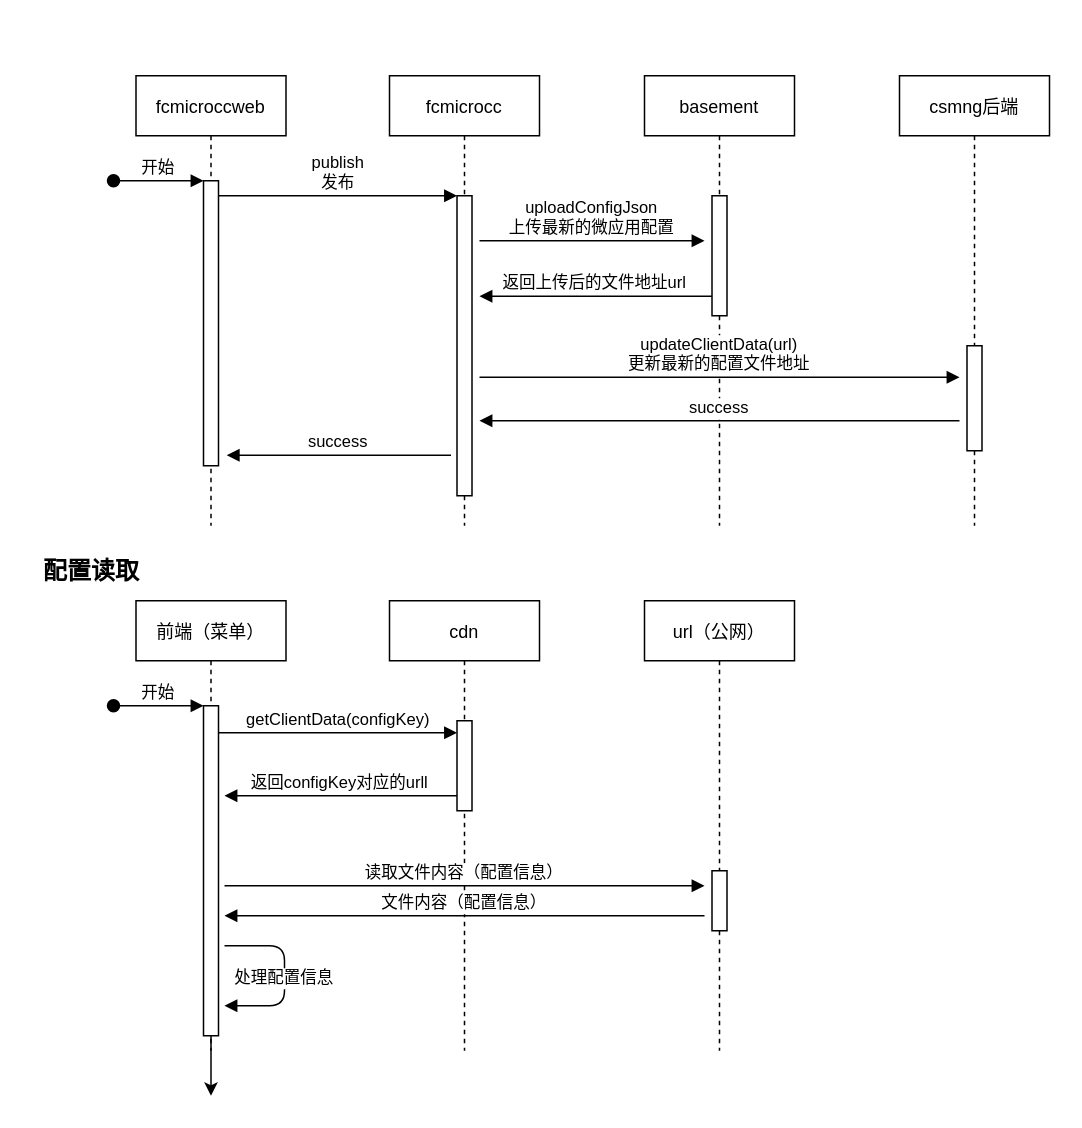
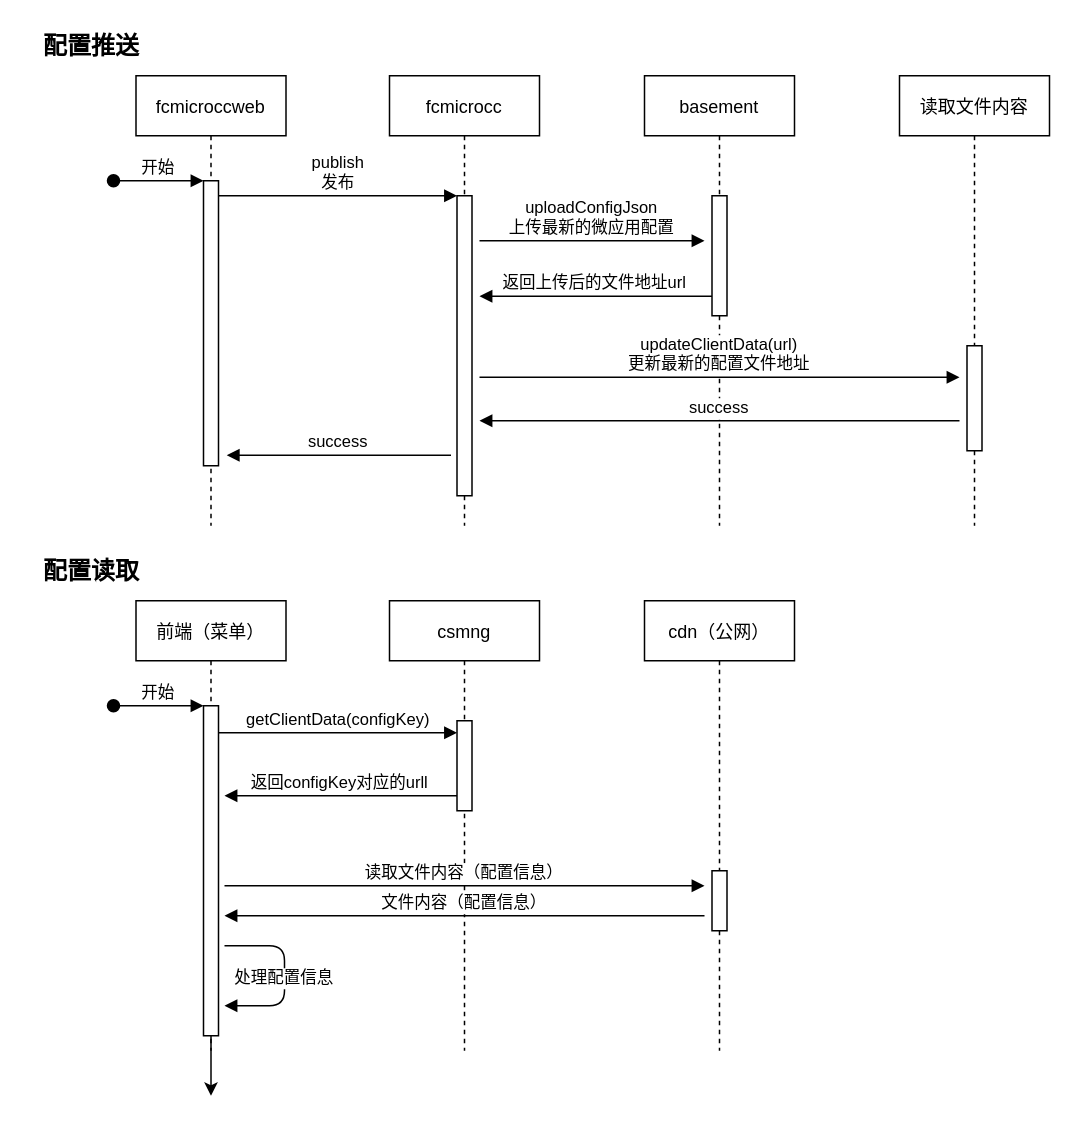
node "配置推送": added
node "csmng后端": label "csmng后端" -> "读取文件内容"
node "cdn": label "cdn" -> "csmng"
node "url（公网）": label "url（公网）" -> "cdn（公网）"
